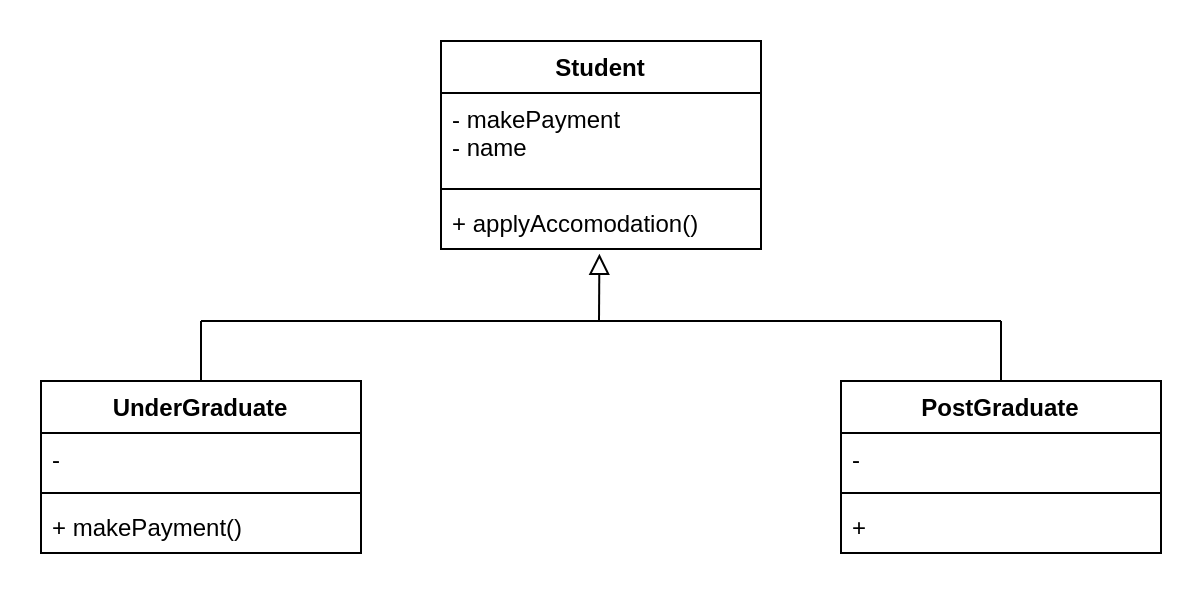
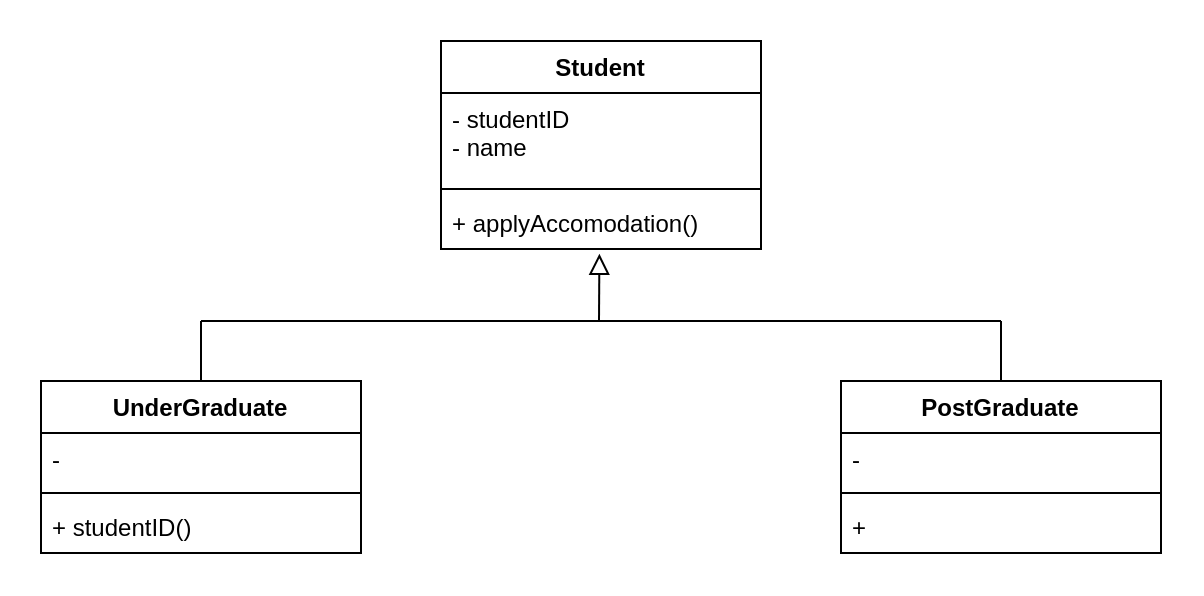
node "- makePayment - name": label "- makePayment - name" -> "- studentID - name"
node "+ makePayment()": label "+ makePayment()" -> "+ studentID()"
